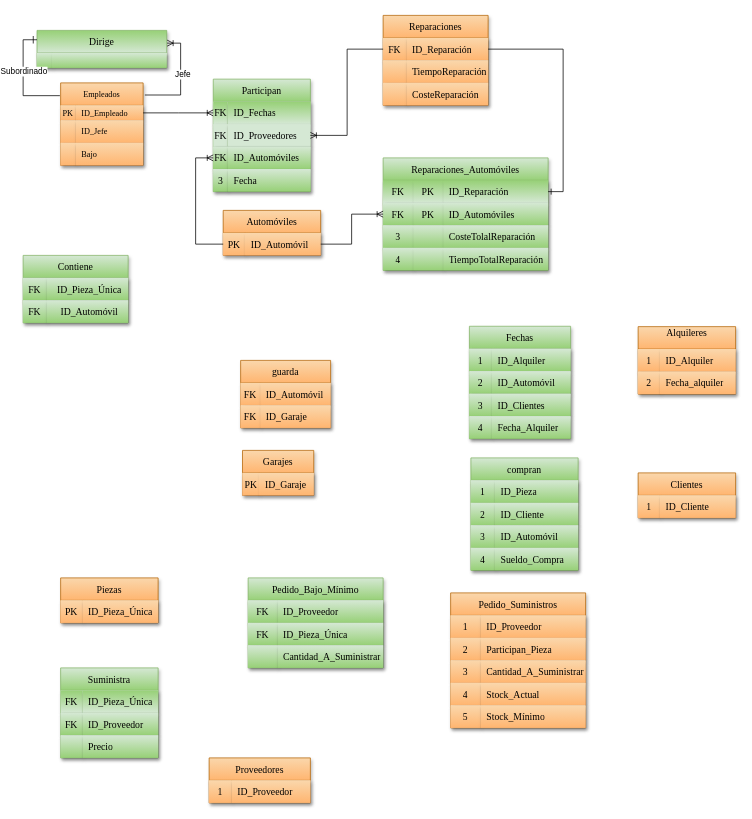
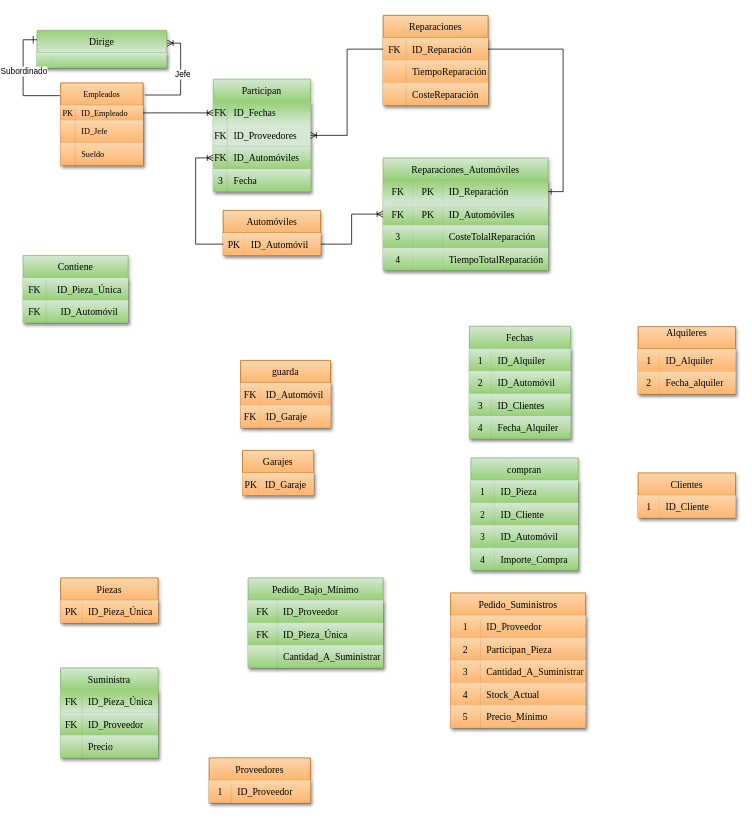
node "Bajo": label "Bajo" -> "Sueldo"
node "Sueldo_Compra": label "Sueldo_Compra" -> "Importe_Compra"
node "Stock_Mínimo": label "Stock_Mínimo" -> "Precio_Mínimo"
